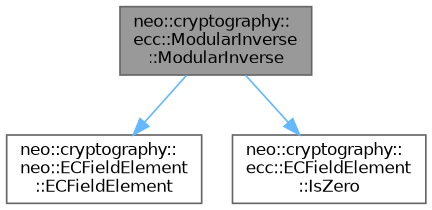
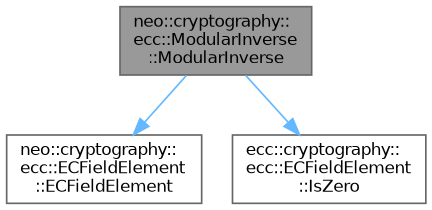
node "neo::cryptography:: neo::ECFieldElement ::ECFieldElement": label "neo::cryptography:: neo::ECFieldElement ::ECFieldElement" -> "neo::cryptography:: ecc::ECFieldElement ::ECFieldElement"
node "neo::cryptography:: ecc::ECFieldElement ::IsZero": label "neo::cryptography:: ecc::ECFieldElement ::IsZero" -> "ecc::cryptography:: ecc::ECFieldElement ::IsZero"
